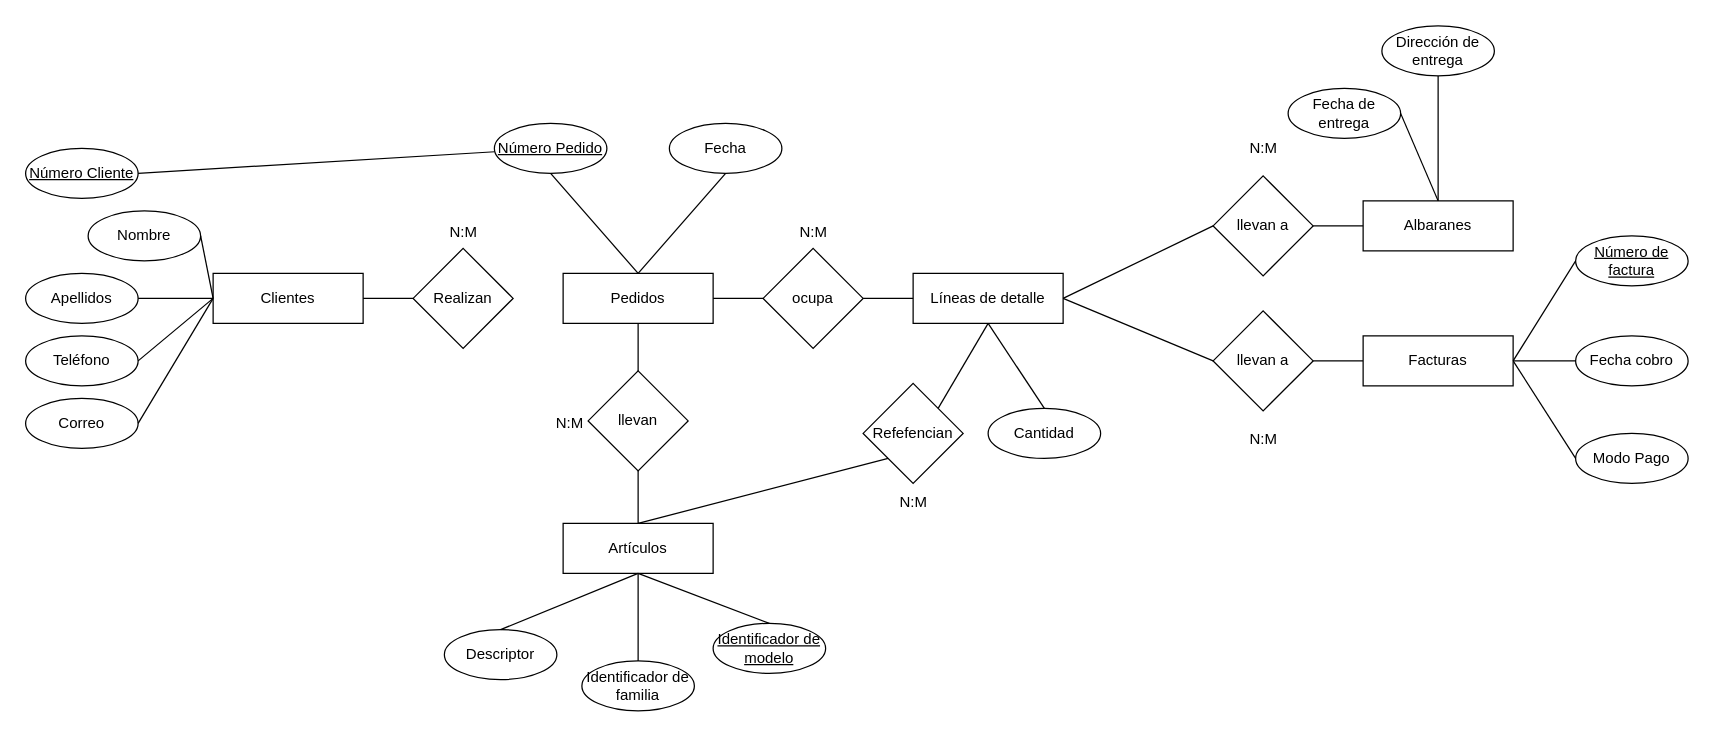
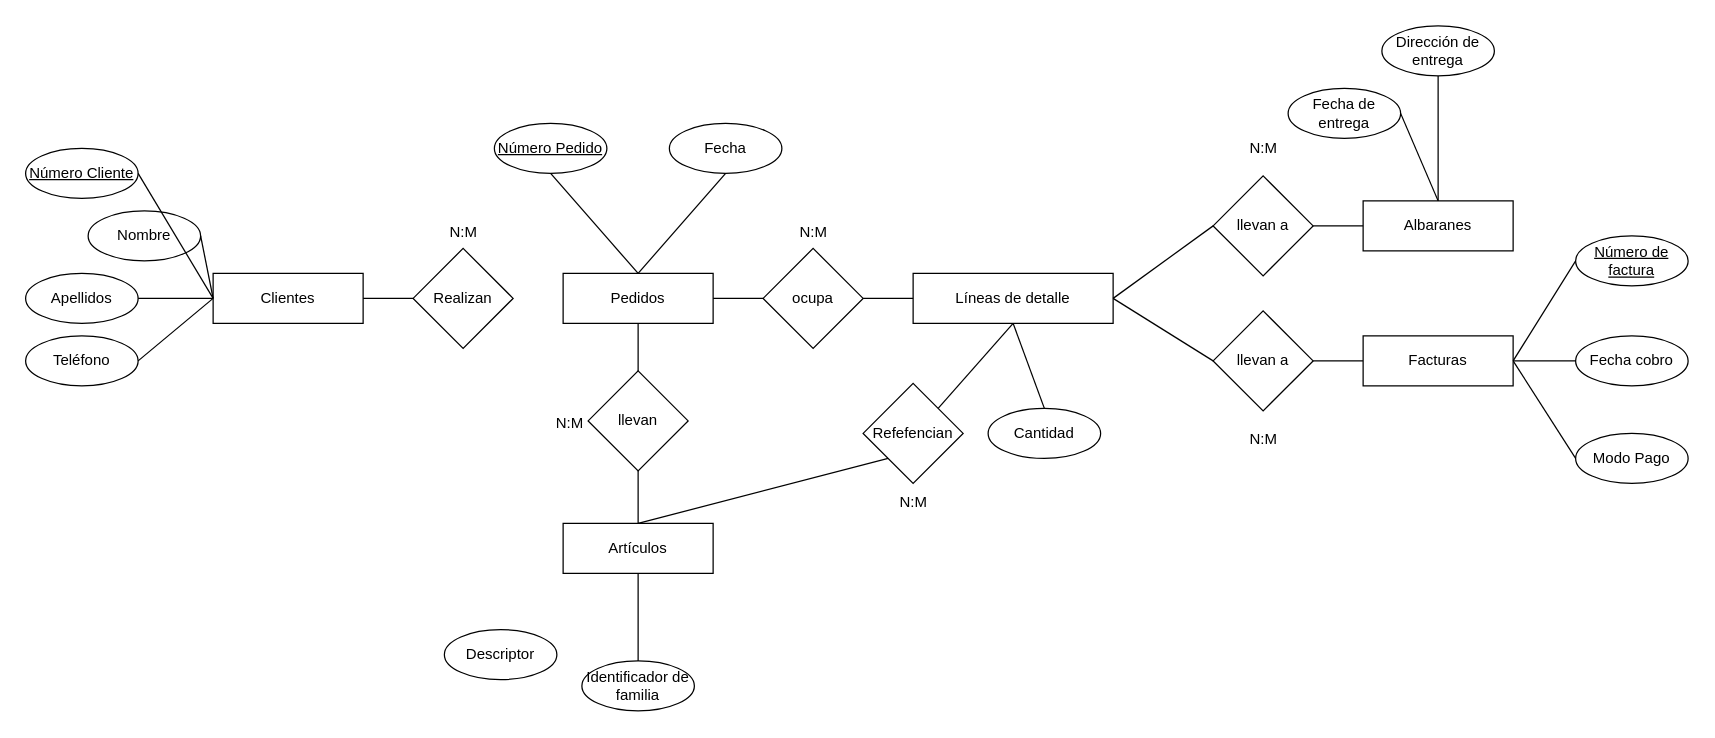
edge "Número Pedido" -- "Número Cliente": now "Clientes" -- "Número Cliente"
node "Líneas de detalle": size 150x50 -> 200x50
edge "Clientes" -- "Correo": removed
node "Correo": removed
edge "Artículos" -- "Identificador de modelo": removed
edge "Artículos" -- "Descriptor": removed
node "Identificador de modelo": removed
